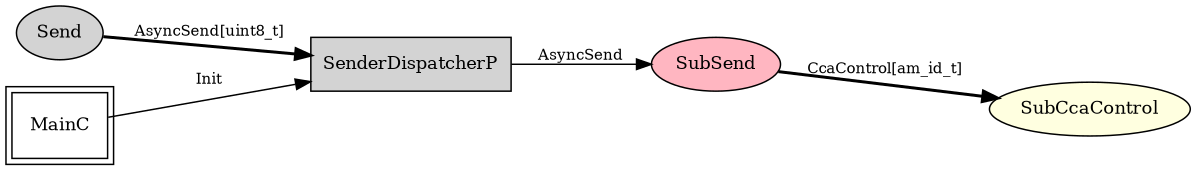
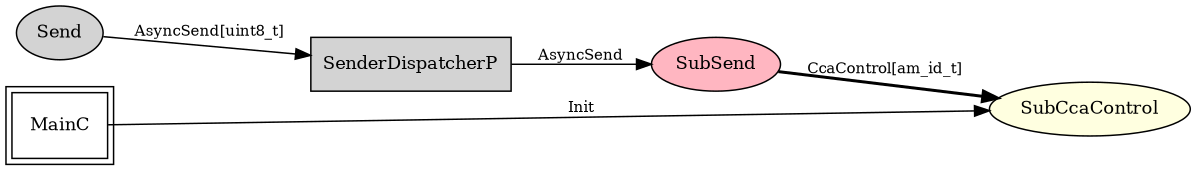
edge "Send" -> "SenderDispatcherP": style bold -> solid
edge "MainC" -> "SenderDispatcherP": now "MainC" -> "SubCcaControl"
